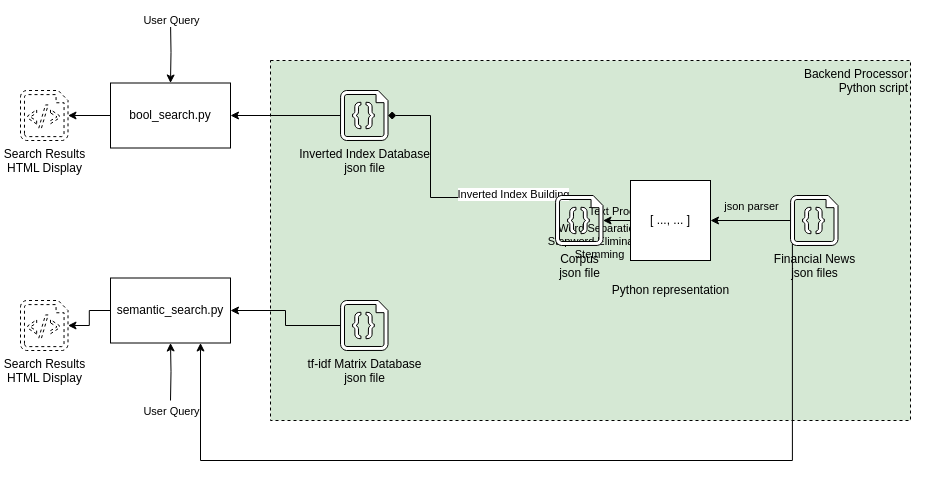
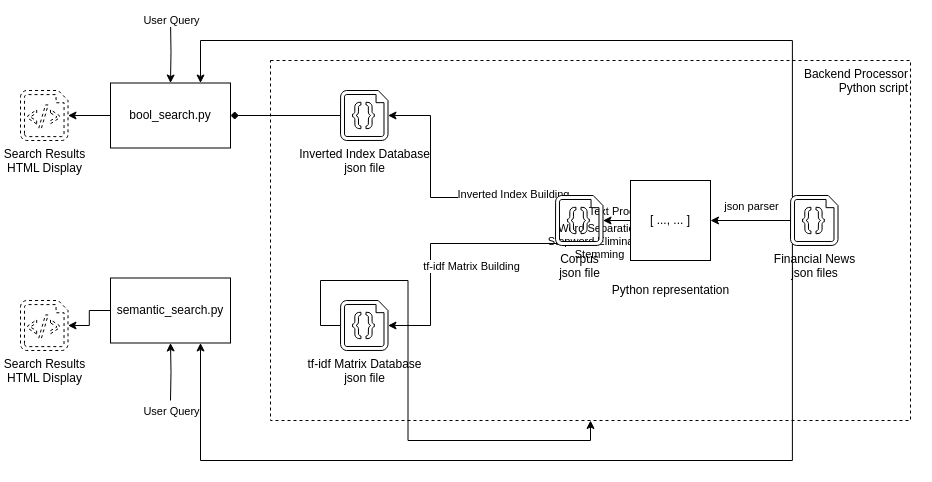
edge "Financial News json files" -> "bool_search.py": added
node "Backend Processor Python script": fillcolor #d5e8d4 -> #ffffff
edge "Inverted Index Database json file" -> "bool_search.py": arrowhead classic -> diamond
edge "Corpus json file" -> "Inverted Index Database json file": arrowhead diamond -> classic
edge "Corpus json file" -> "tf-idf Matrix Database json file": added, label "tf-idf Matrix Building"
edge "tf-idf Matrix Database json file" -> "semantic_search.py": now "tf-idf Matrix Database json file" -> "Backend Processor Python script"
